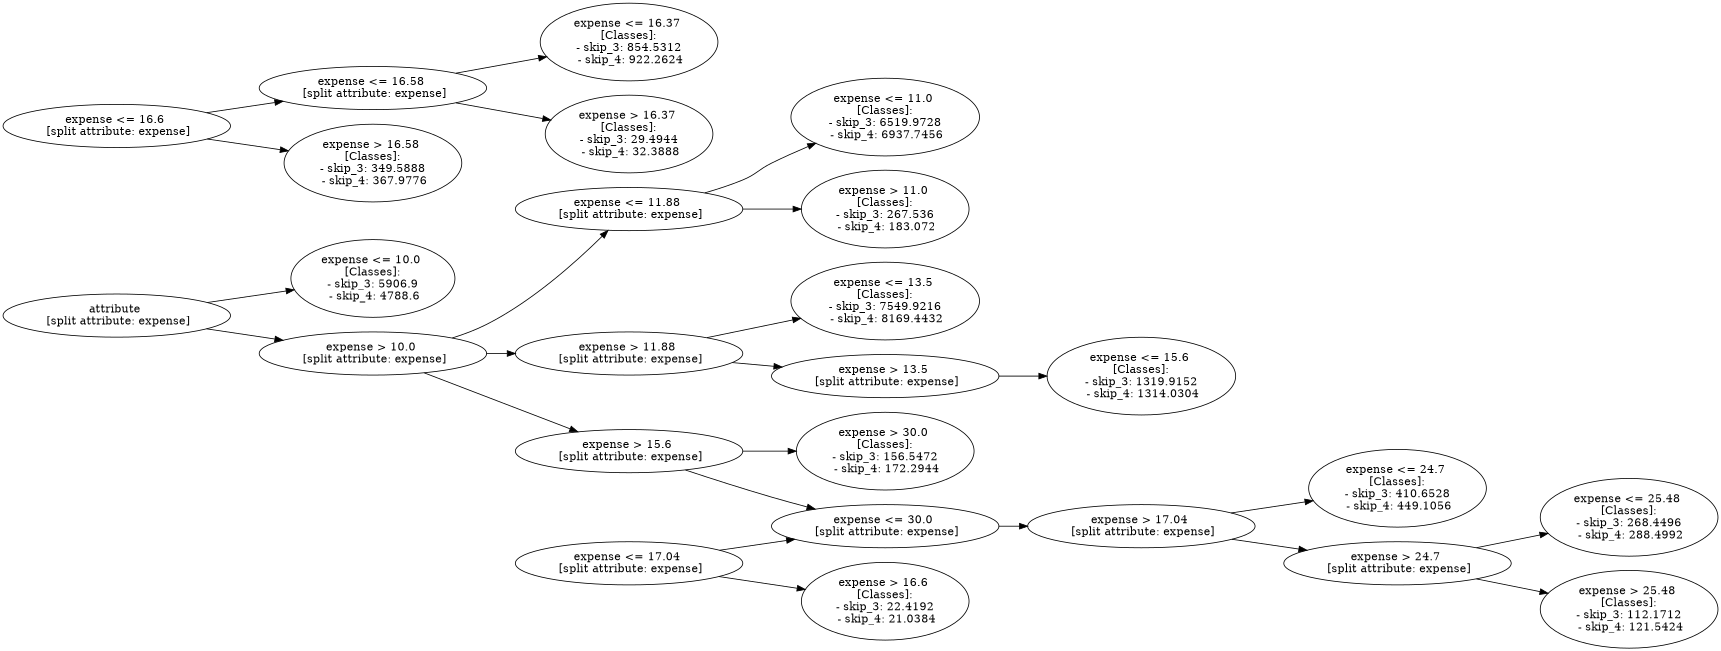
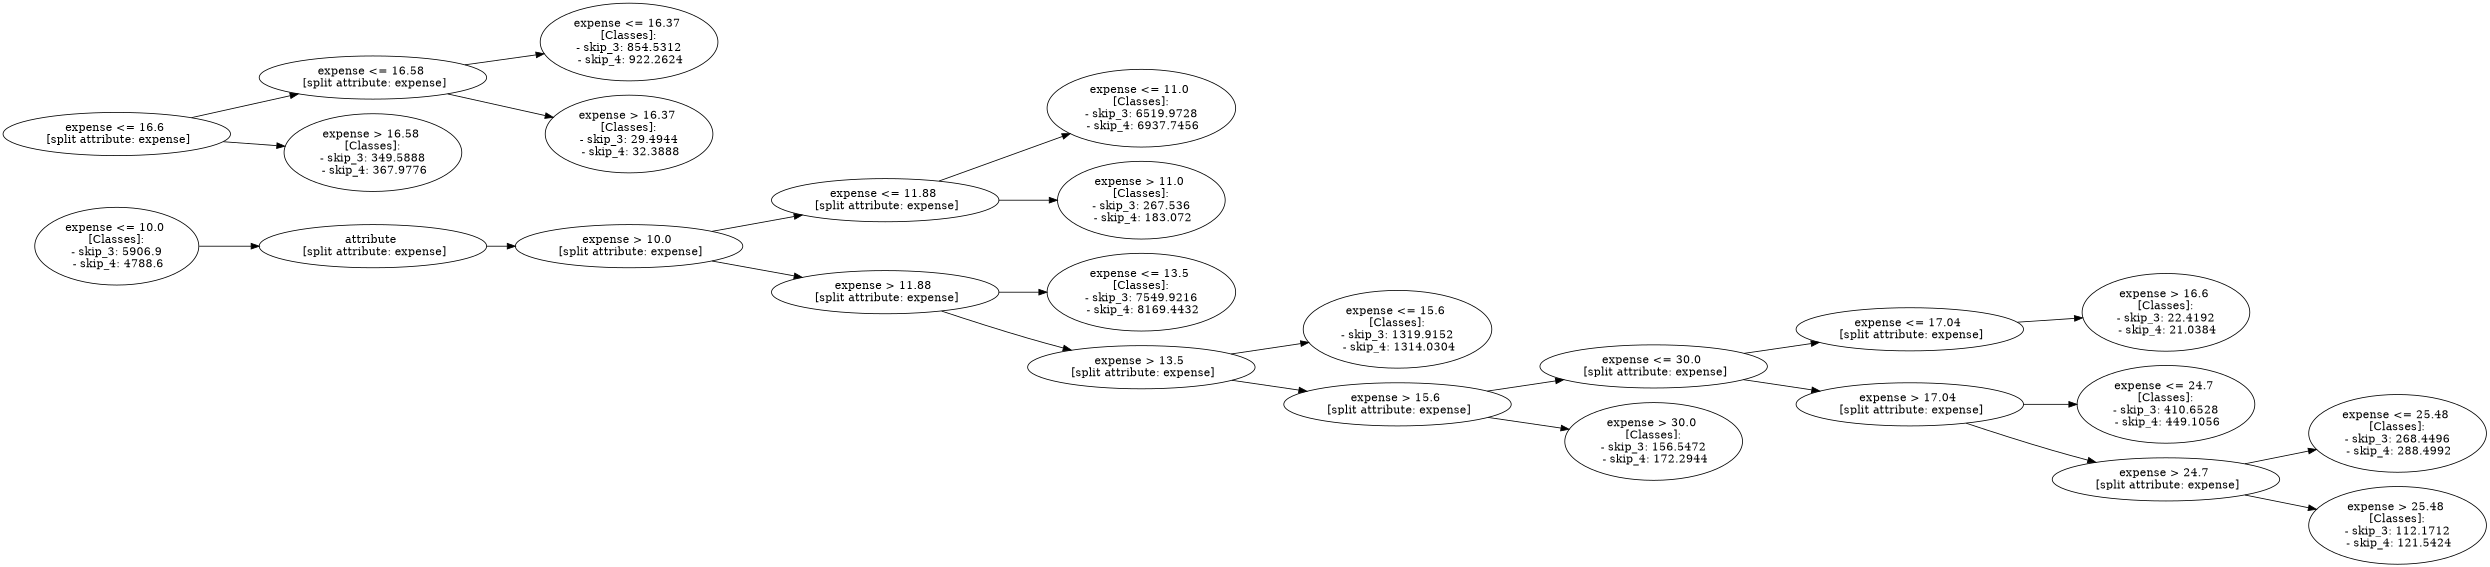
edge "attribute [split attribute: expense]" -> "expense <= 10.0 [Classes]: - skip_3: 5906.9 - skip_4: 4788.6": reversed
edge "expense > 10.0 [split attribute: expense]" -> "expense > 15.6 [split attribute: expense]": now "expense > 13.5 [split attribute: expense]" -> "expense > 15.6 [split attribute: expense]"
edge "expense <= 17.04 [split attribute: expense]" -> "expense <= 30.0 [split attribute: expense]": reversed
